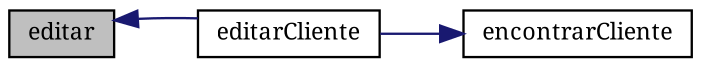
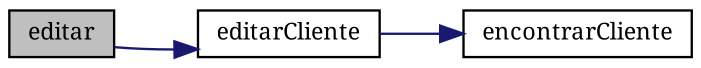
edge "editarCliente" -> "editar": reversed
